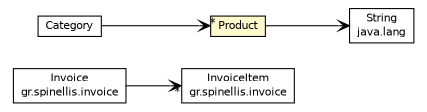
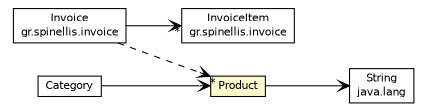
edge "Invoice" -> "Product": added
